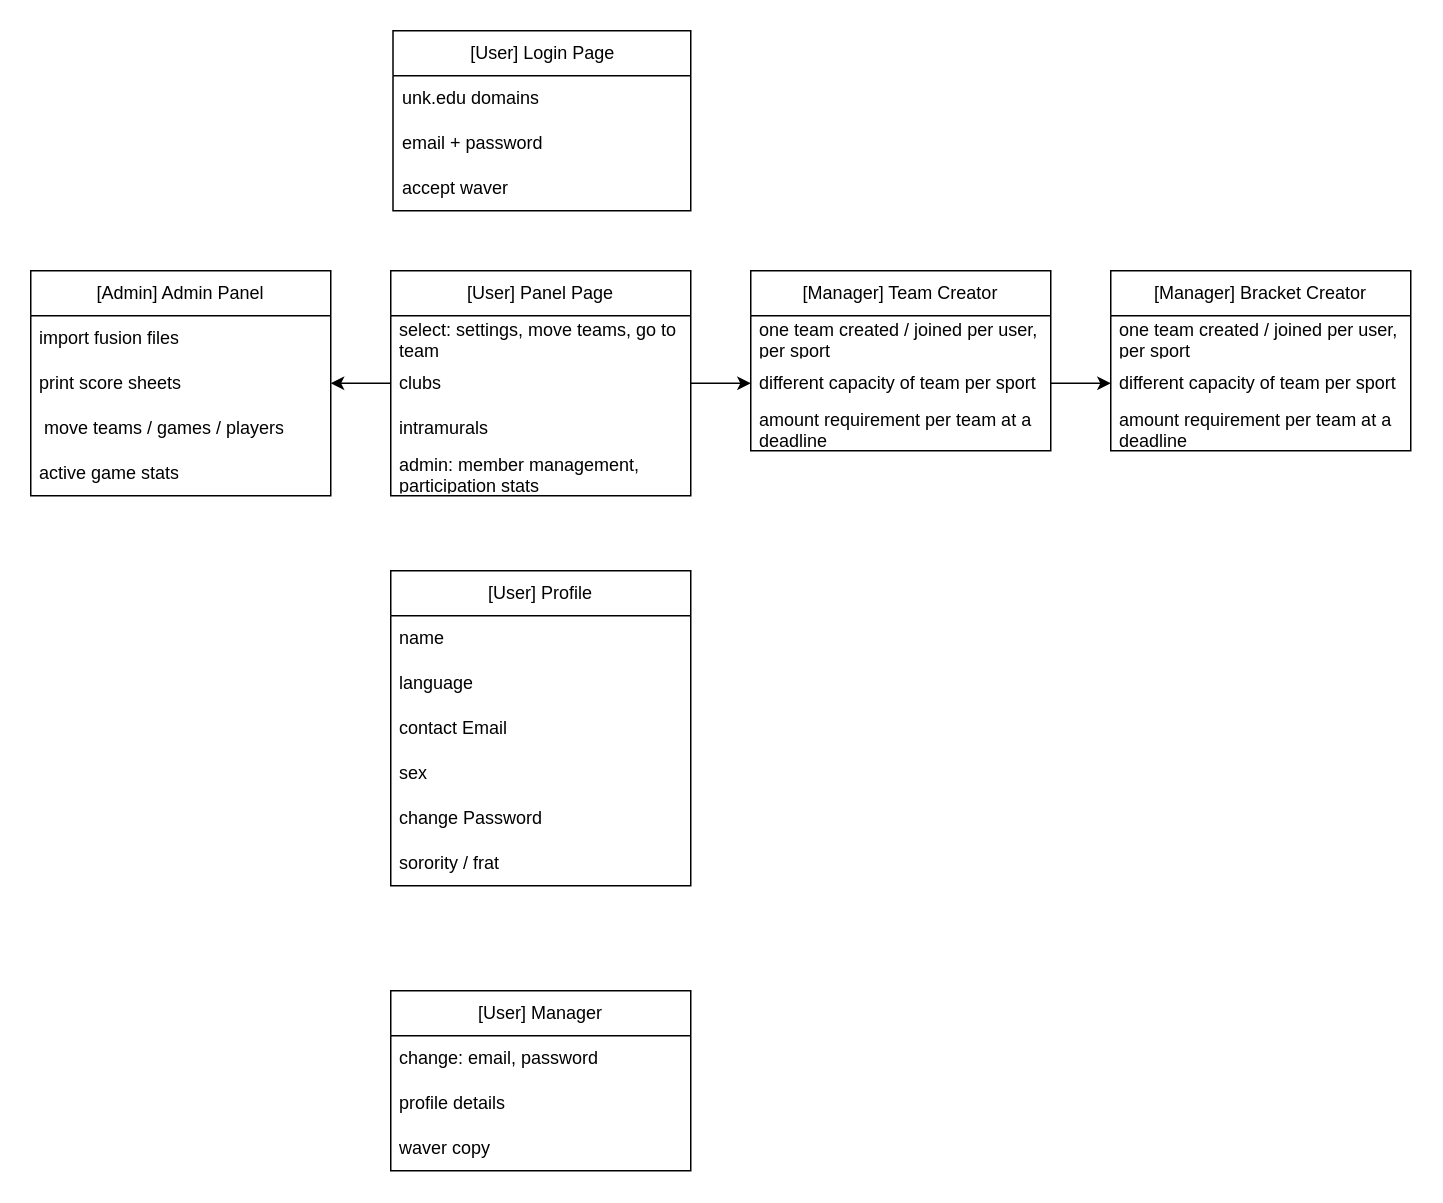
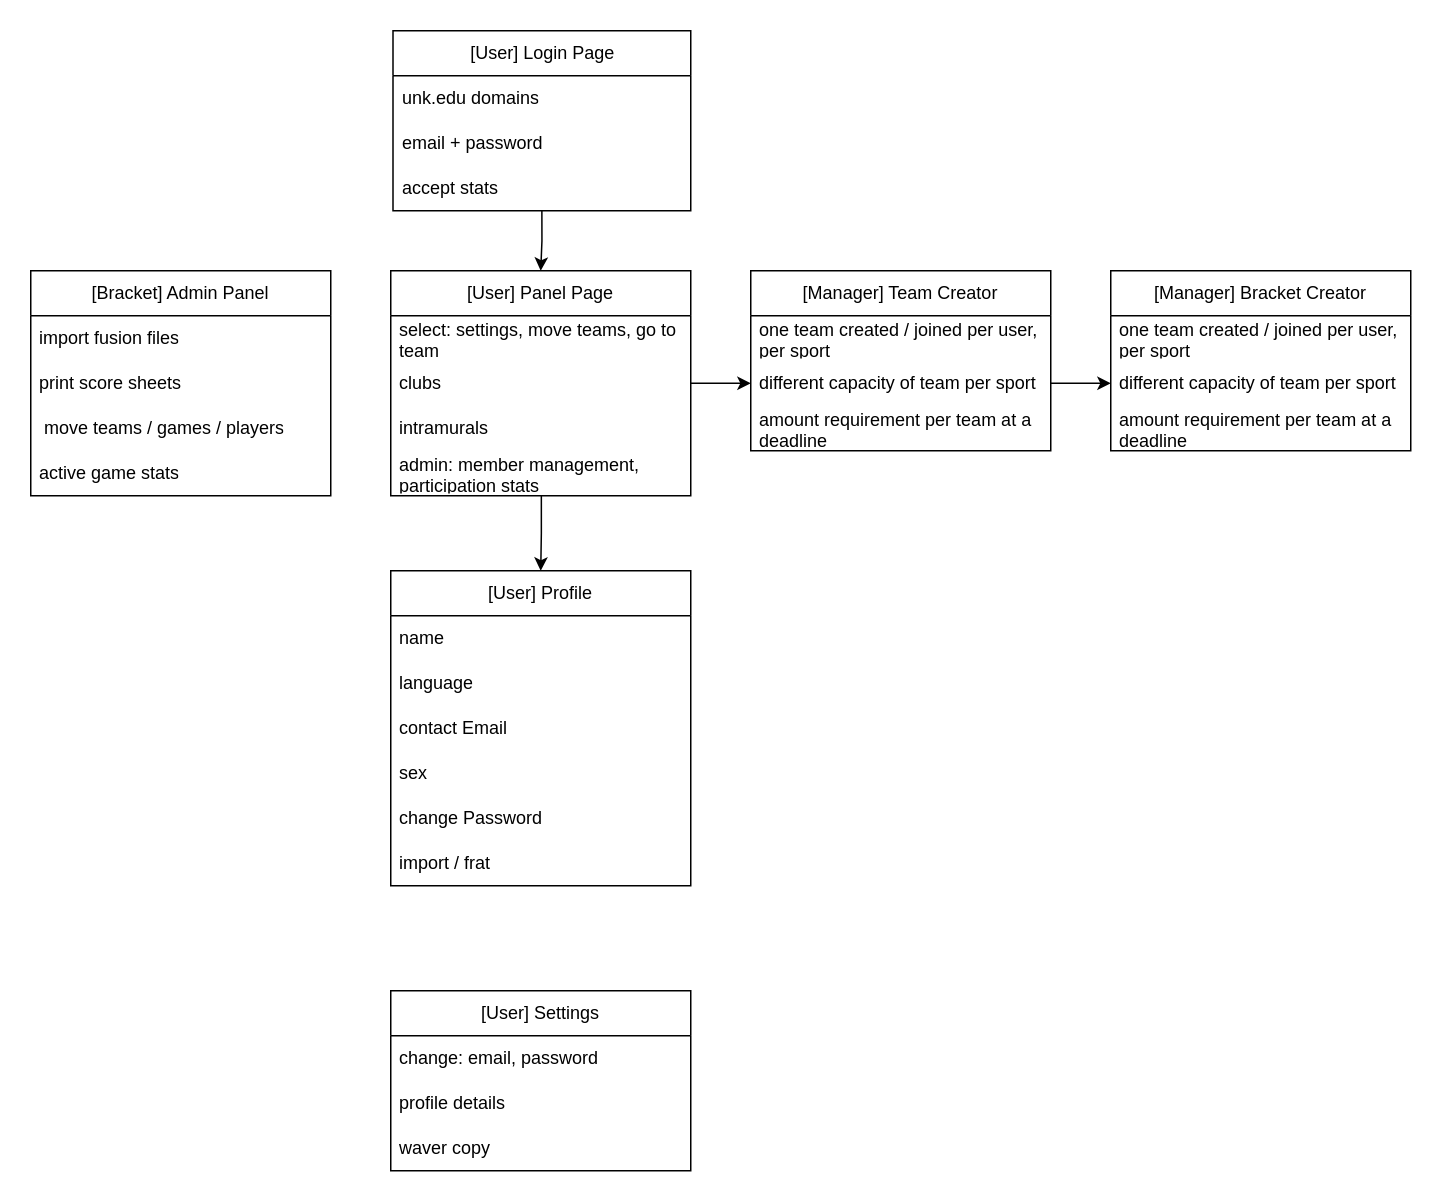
node "accept waver": label "accept waver" -> "accept stats"
edge "[User] Login Page" -> "[User] Panel Page": added
node "[Admin] Admin Panel": label "[Admin] Admin Panel" -> "[Bracket] Admin Panel"
edge "clubs" -> "print score sheets": removed
edge "admin: member management, participation stats" -> "[User] Profile": added
node "sorority / frat": label "sorority / frat" -> "import / frat"
node "[User] Manager": label "[User] Manager" -> "[User] Settings"
